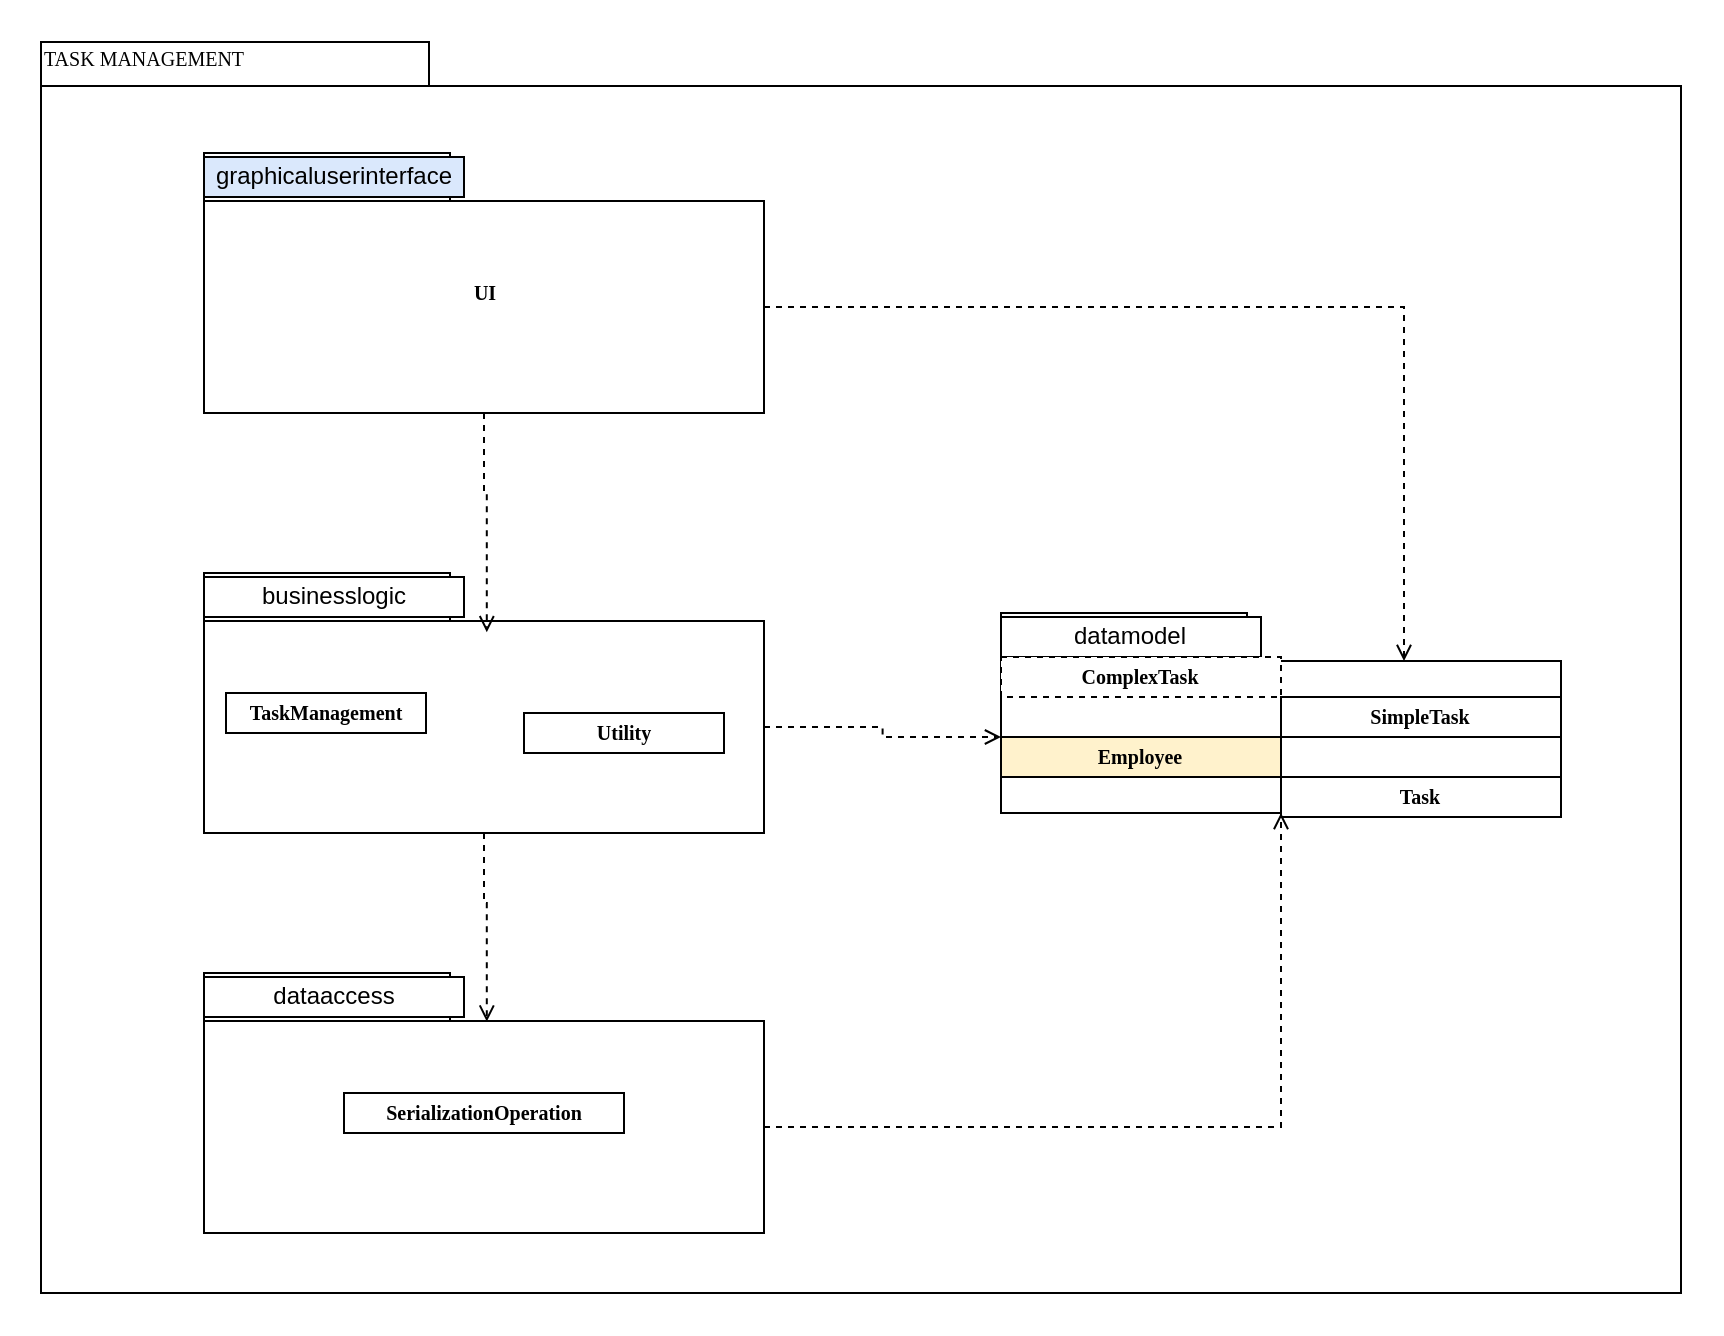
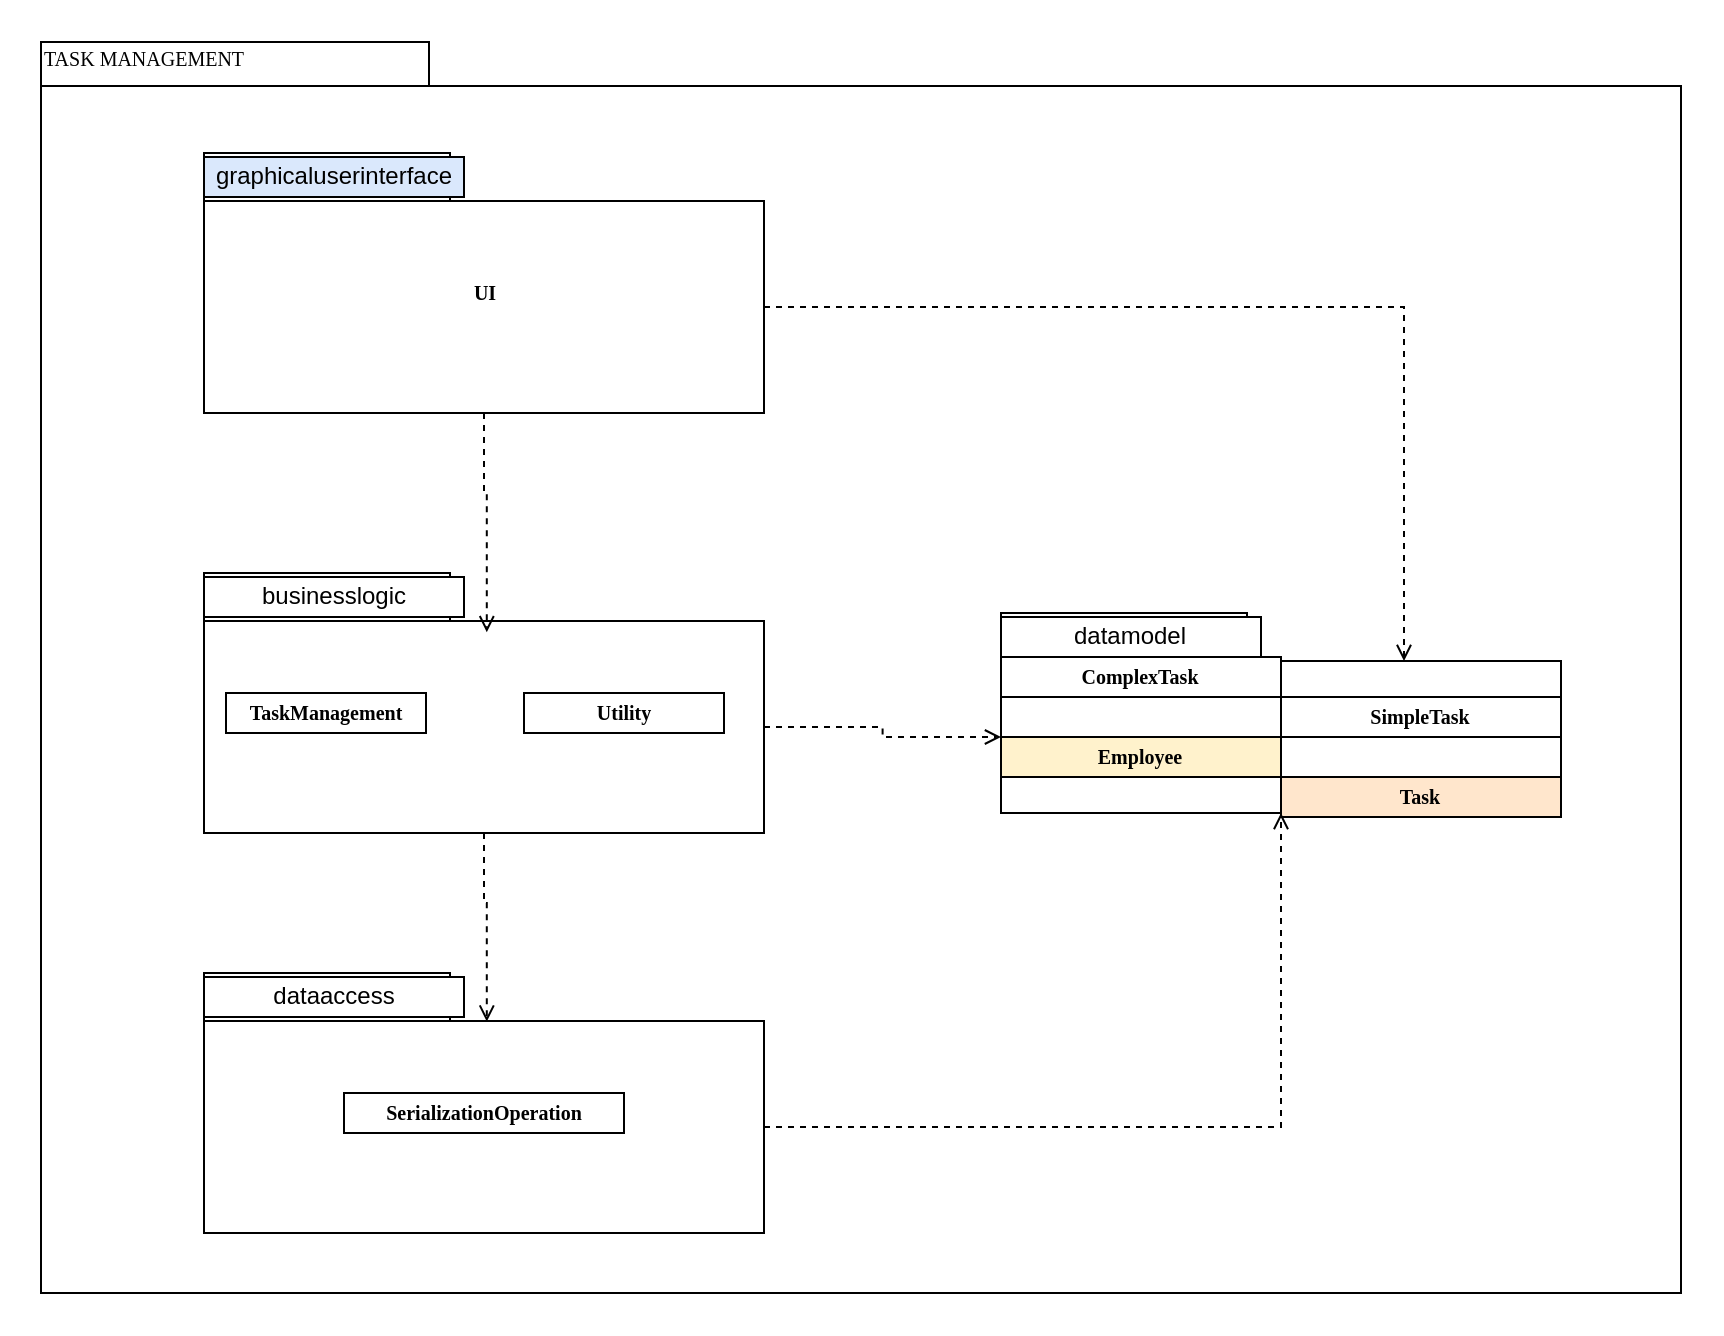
node "ComplexTask": style dashed -> solid
node "Utility": moved (624, 733) -> (624, 713)
node "Task": fillcolor #ffffff -> #ffe6cc
